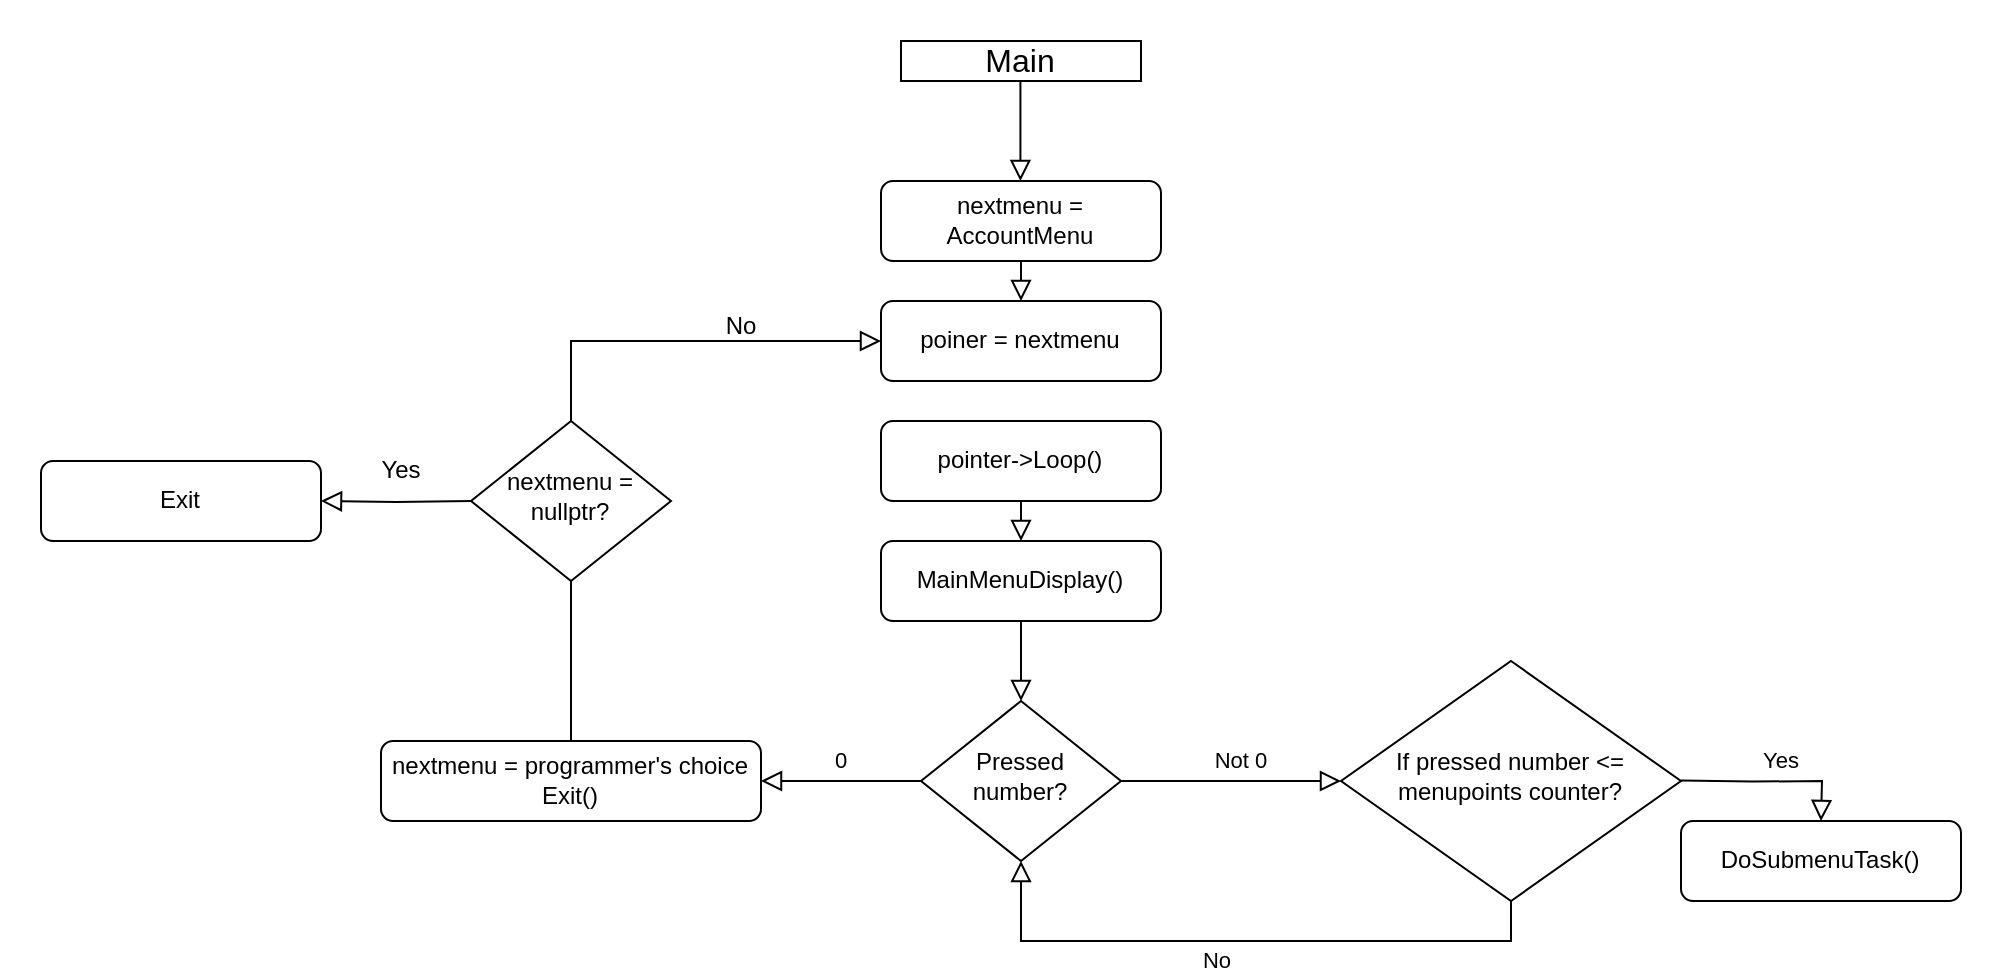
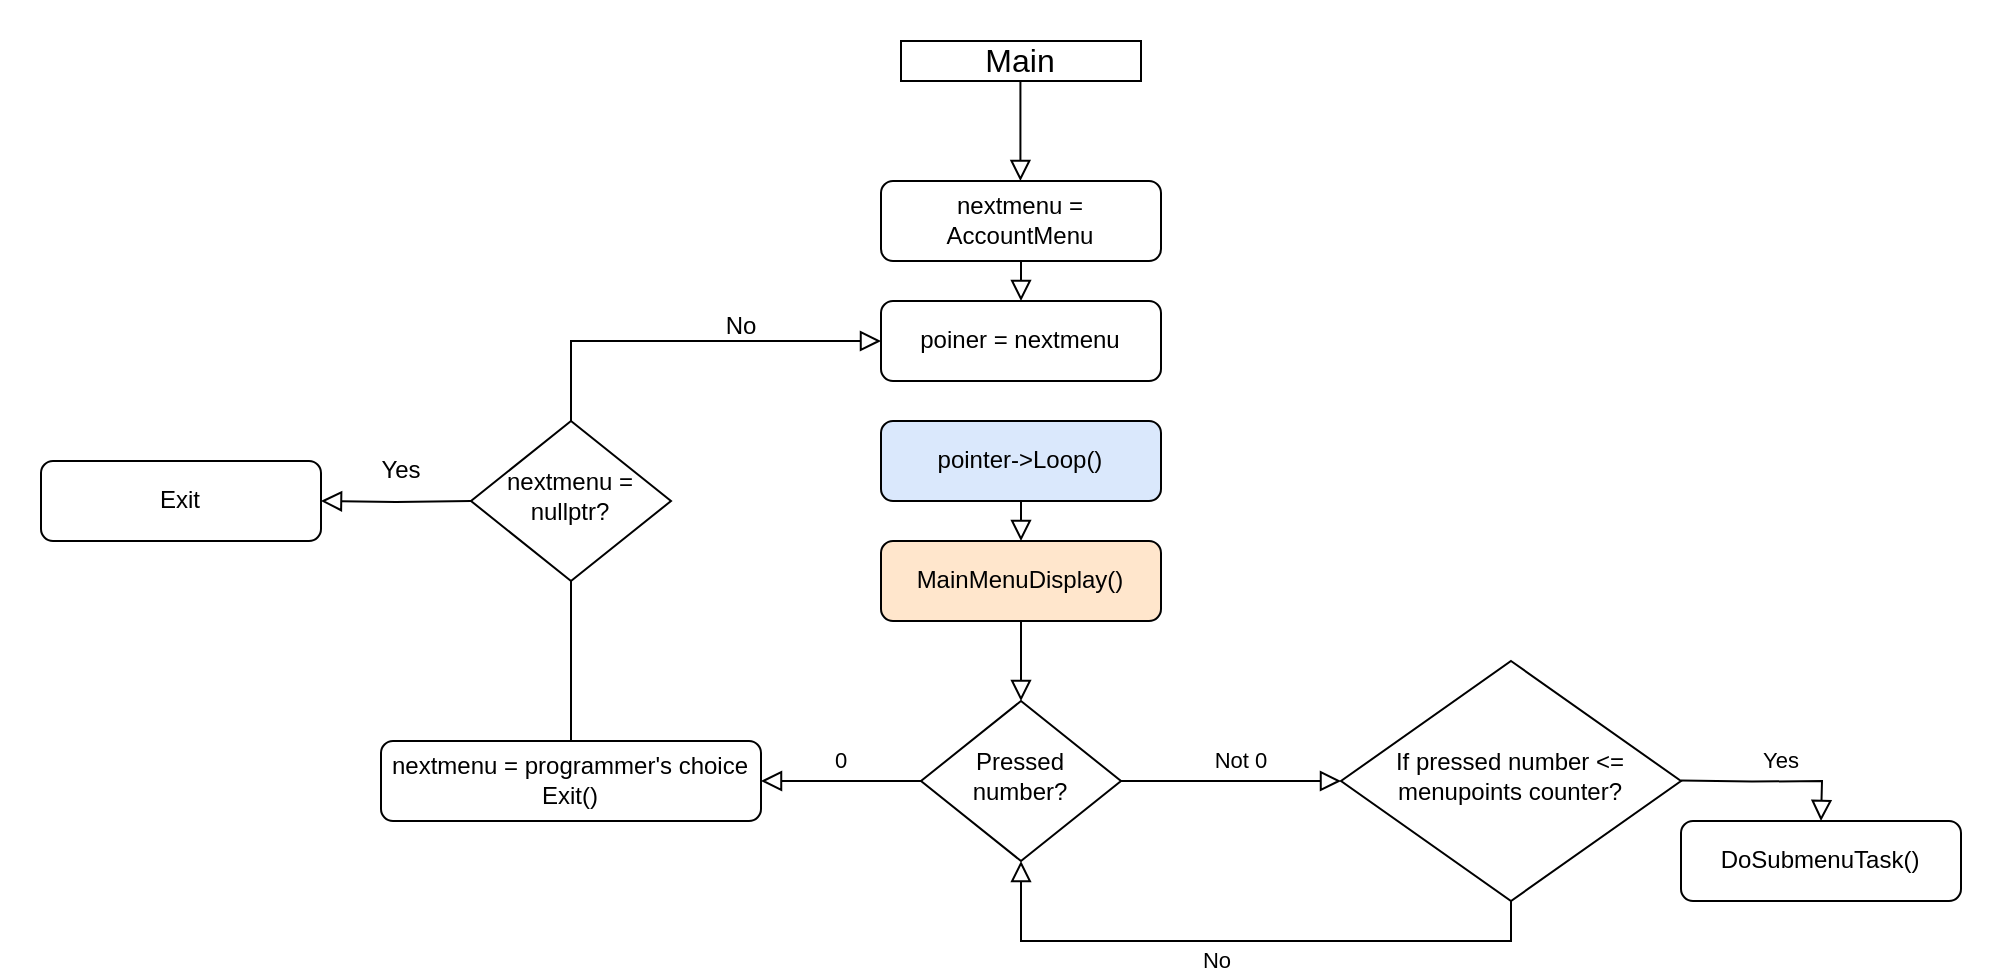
node "pointer->Loop()": fillcolor #ffffff -> #dae8fc
node "MainMenuDisplay()": fillcolor #ffffff -> #ffe6cc
